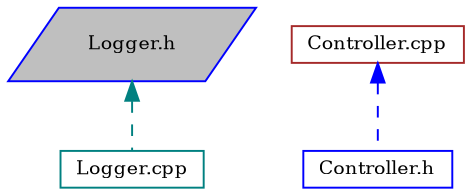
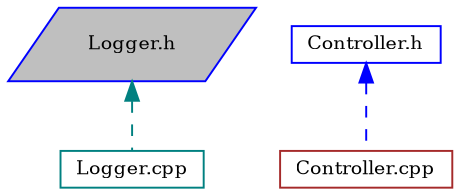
edge "Controller.h" -> "Controller.cpp": reversed
